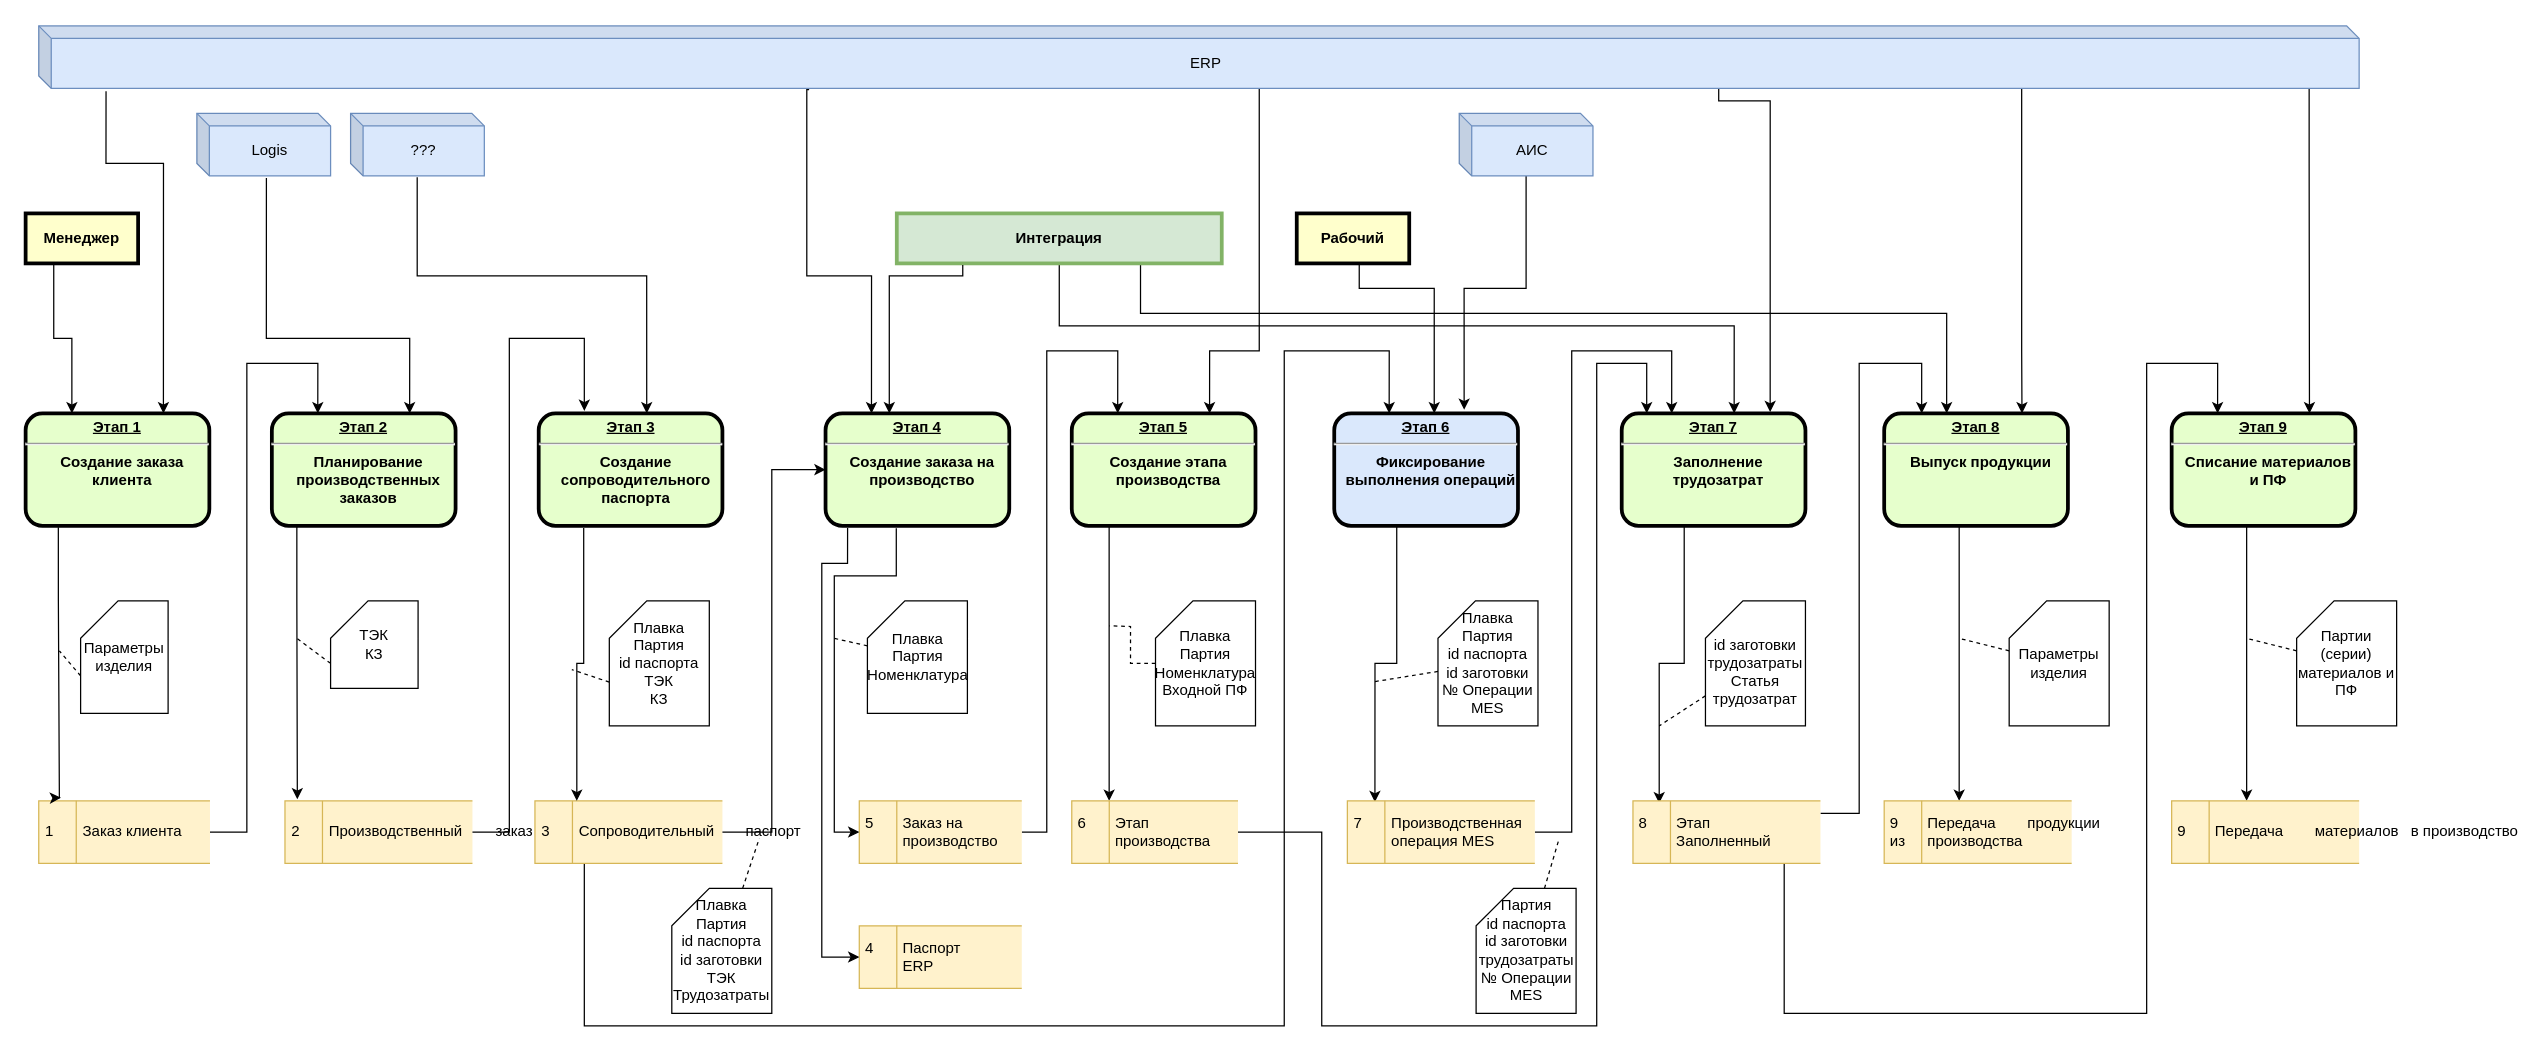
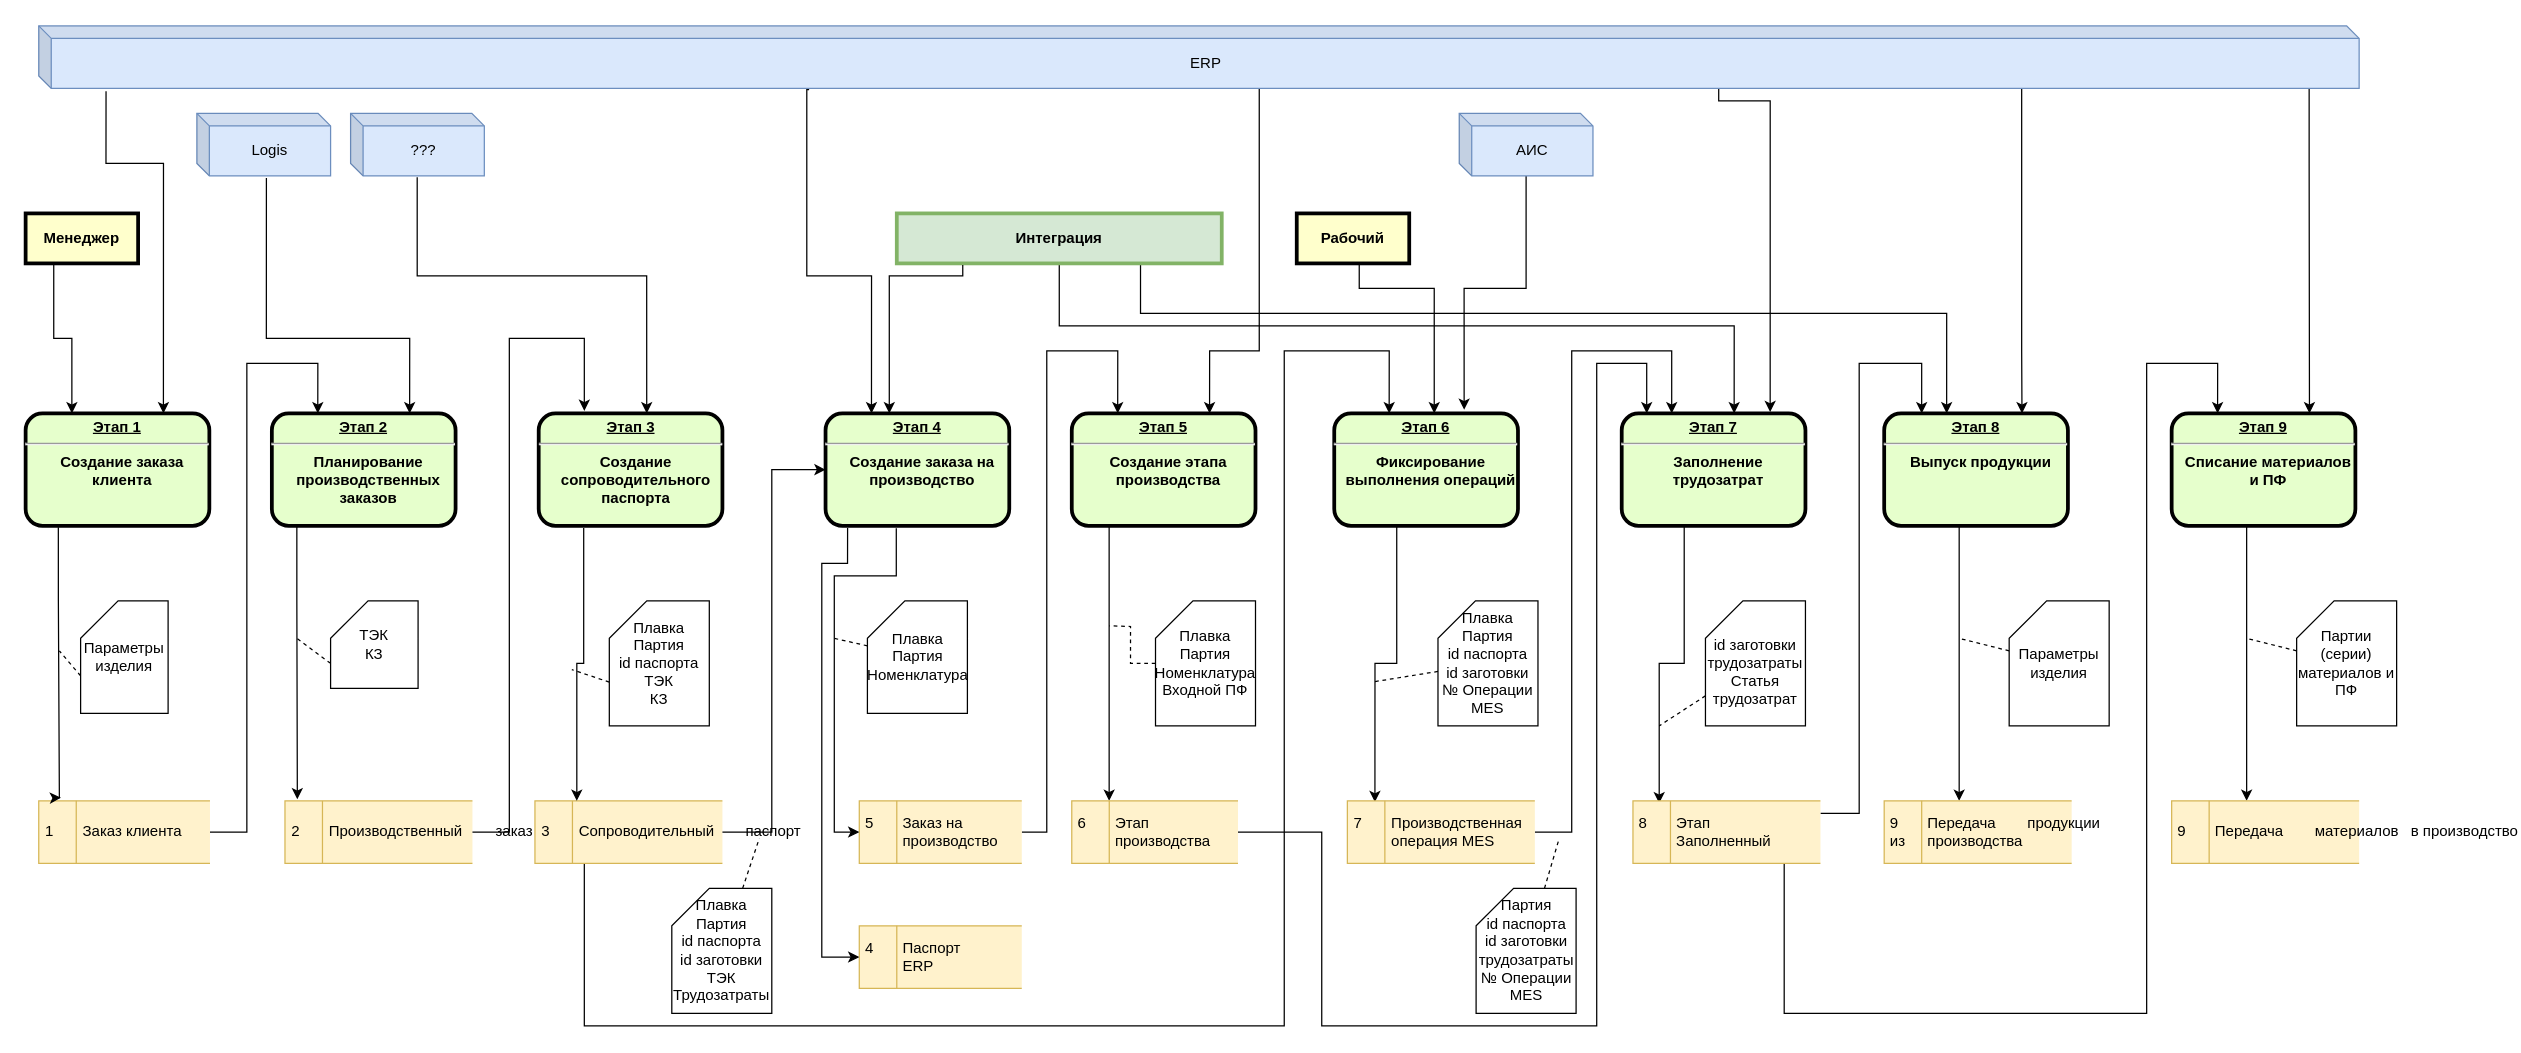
node "Этап 6 Фиксирование выполнения операций": fillcolor #dae8fc -> #e6ffcc
